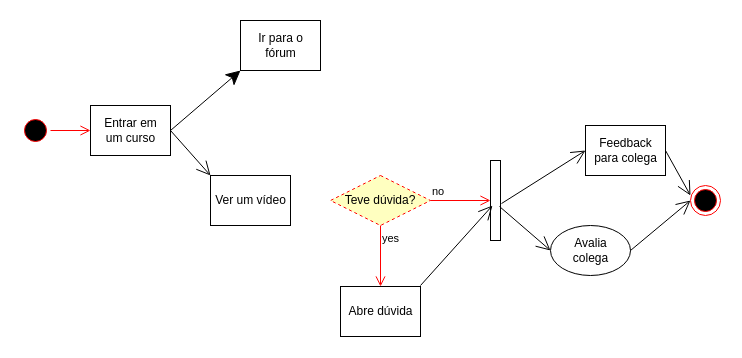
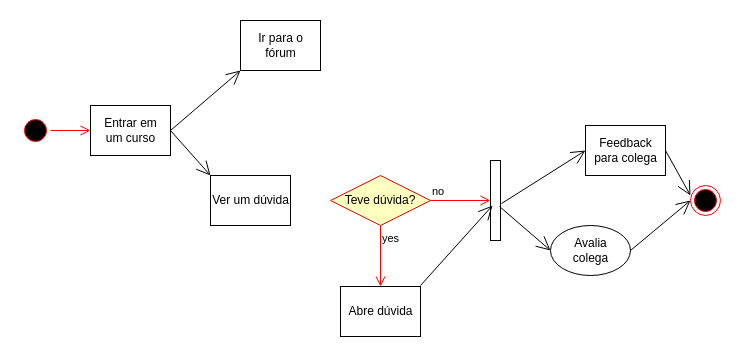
edge "Entrar em um curso" -> "Ir para o fórum": arrowhead classic -> open
node "Ver um vídeo": label "Ver um vídeo" -> "Ver um dúvida"
node "Teve dúvida?": style dashed -> solid
